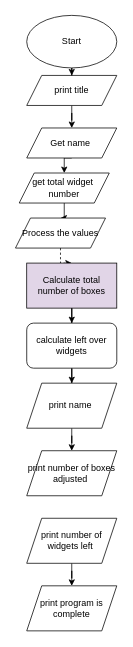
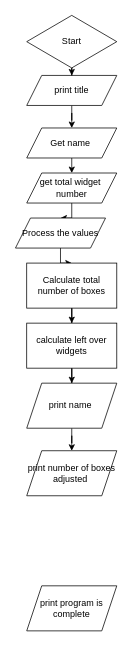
node "Start": shape ellipse -> diamond
node "get total widget number": moved (64, 188) -> (72, 188)
edge "Process the values" -> "Calculate total number of boxes": style dashed -> solid
node "Calculate total number of boxes": fillcolor #e1d5e7 -> #ffffff
node "calculate left over widgets": shape rounded rectangle -> rectangle
node "print number of widgets left": removed
edge "print number of widgets left" -> "print program is complete": removed
